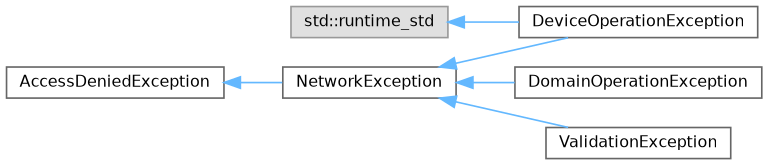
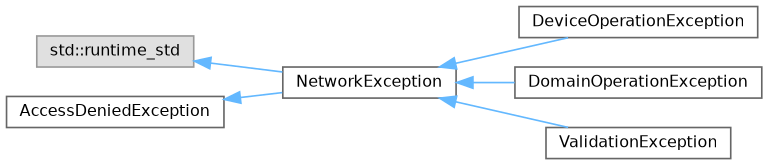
edge "DeviceOperationException" -> "std::runtime_std": now "NetworkException" -> "std::runtime_std"
